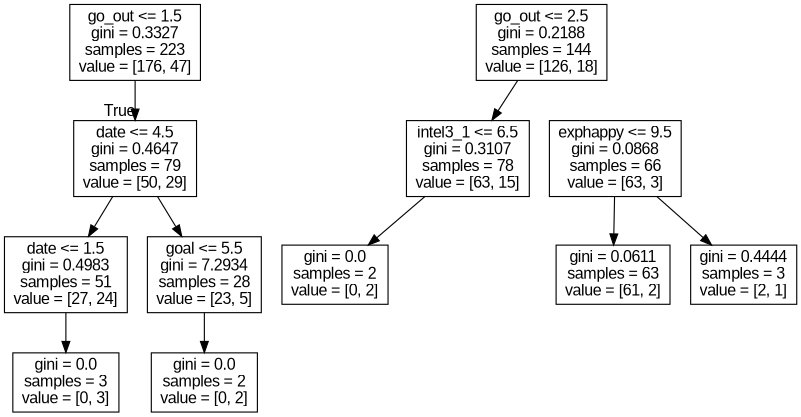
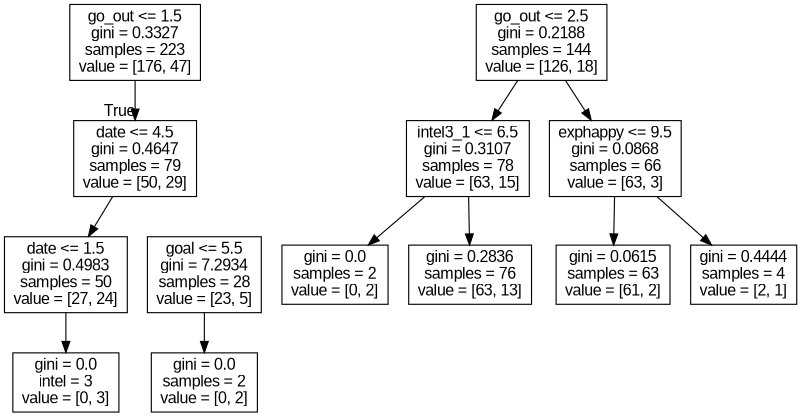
edge "go_out <= 2.5 gini = 0.2188 samples = 144 value = [126, 18]" -> "exphappy <= 9.5 gini = 0.0868 samples = 66 value = [63, 3]": added
edge "date <= 4.5 gini = 0.4647 samples = 79 value = [50, 29]" -> "goal <= 5.5 gini = 7.2934 samples = 28 value = [23, 5]": removed
node "date <= 1.5 gini = 0.4983 samples = 51 value = [27, 24]": label "date <= 1.5 gini = 0.4983 samples = 51 value = [27, 24]" -> "date <= 1.5 gini = 0.4983 samples = 50 value = [27, 24]"
node "gini = 0.2836 samples = 76 value = [63, 13]": added
node "gini = 0.0611 samples = 63 value = [61, 2]": label "gini = 0.0611 samples = 63 value = [61, 2]" -> "gini = 0.0615 samples = 63 value = [61, 2]"
node "gini = 0.4444 samples = 3 value = [2, 1]": label "gini = 0.4444 samples = 3 value = [2, 1]" -> "gini = 0.4444 samples = 4 value = [2, 1]"
node "gini = 0.0 samples = 3 value = [0, 3]": label "gini = 0.0 samples = 3 value = [0, 3]" -> "gini = 0.0 intel = 3 value = [0, 3]"
